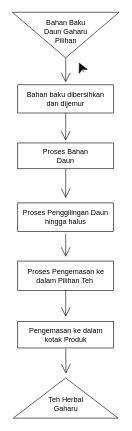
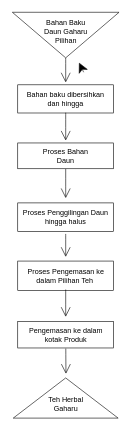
node "Bahan baku dibersihkan dan dijemur": label "Bahan baku dibersihkan dan dijemur" -> "Bahan baku dibersihkan dan hingga"
